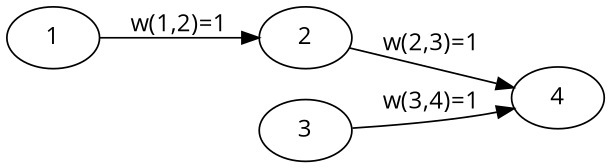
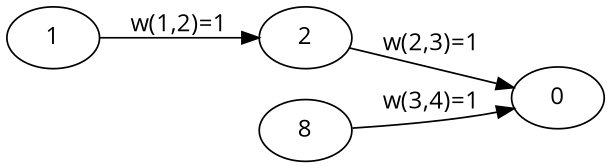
node "4": label "4" -> "0"
node "3": label "3" -> "8"
